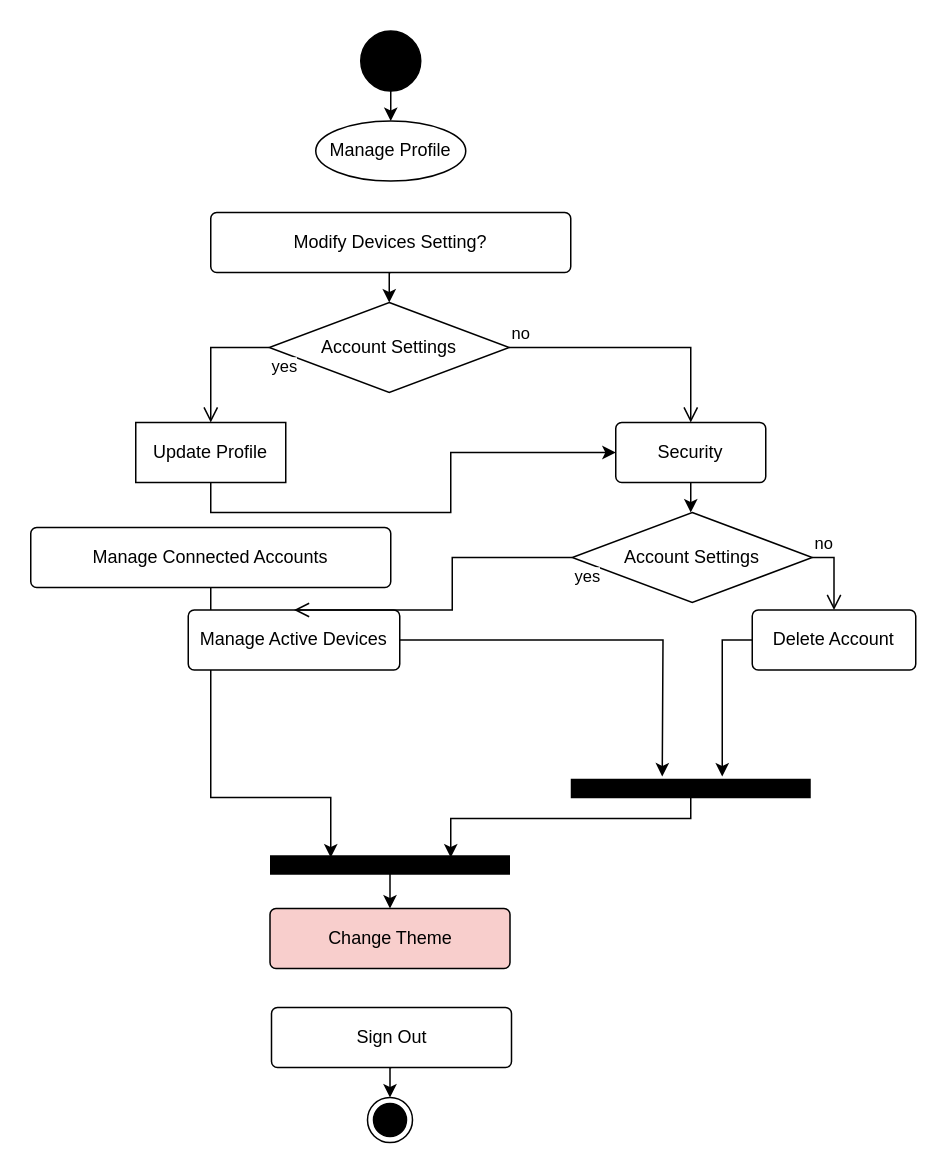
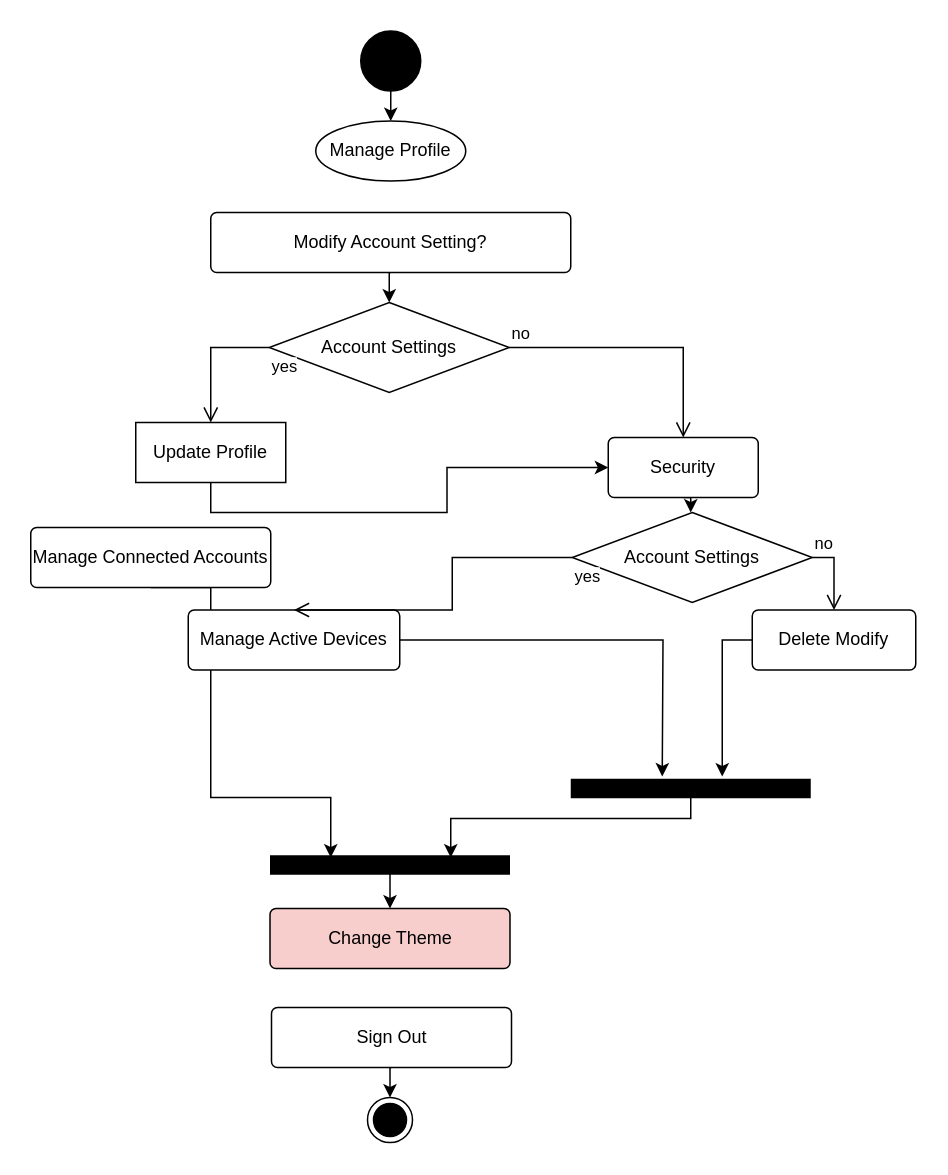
node "Modify Devices Setting?": label "Modify Devices Setting?" -> "Modify Account Setting?"
node "Security": moved (691, 452) -> (683, 467)
node "Manage Connected Accounts": size 360x60 -> 240x60
node "Delete Account": label "Delete Account" -> "Delete Modify"
